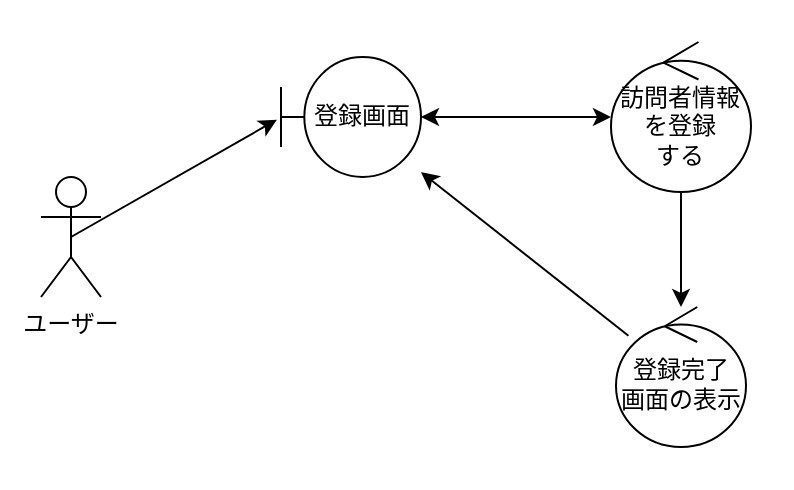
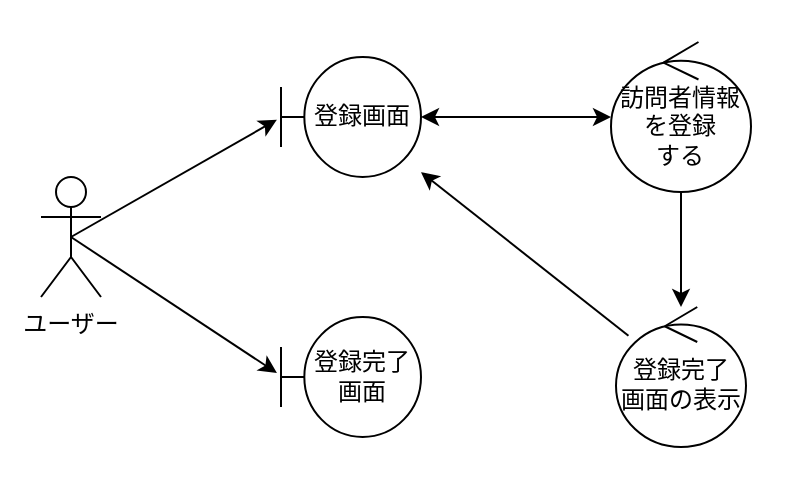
edge "ユーザー" -> "登録完了画面": added
node "登録完了画面": added
